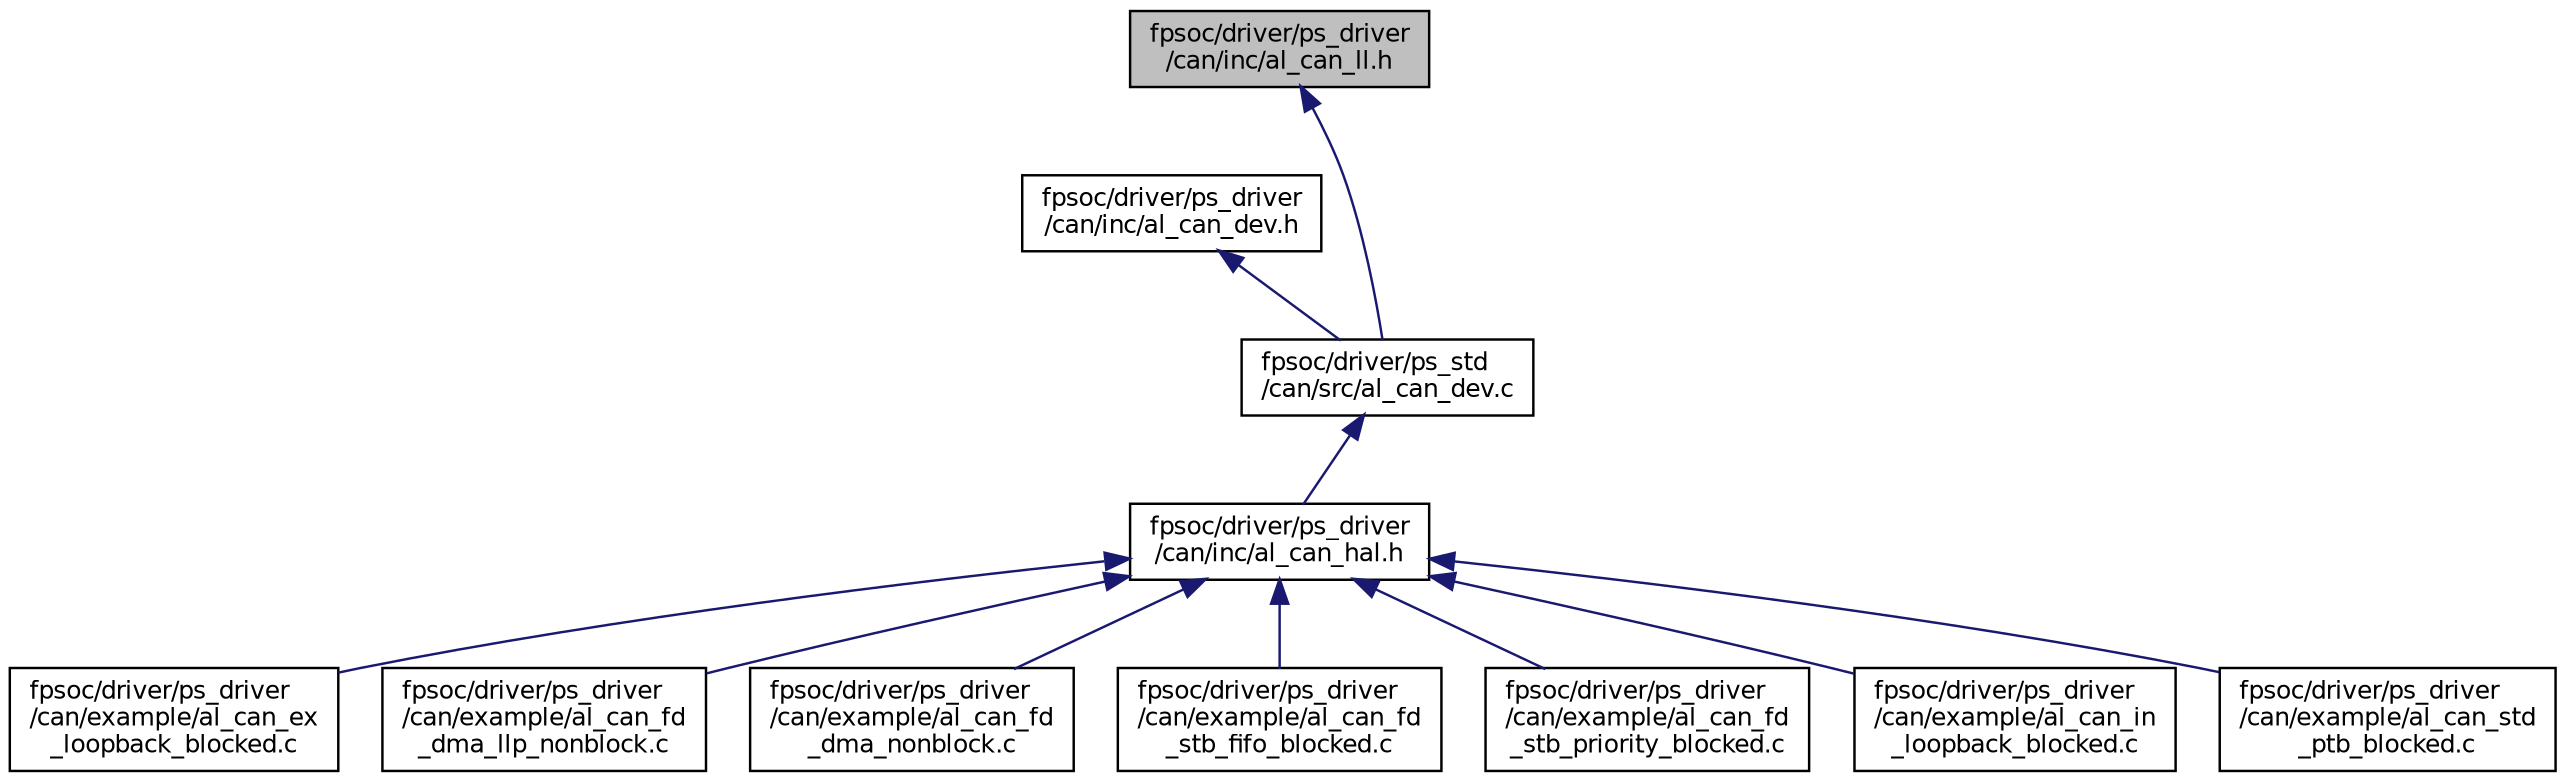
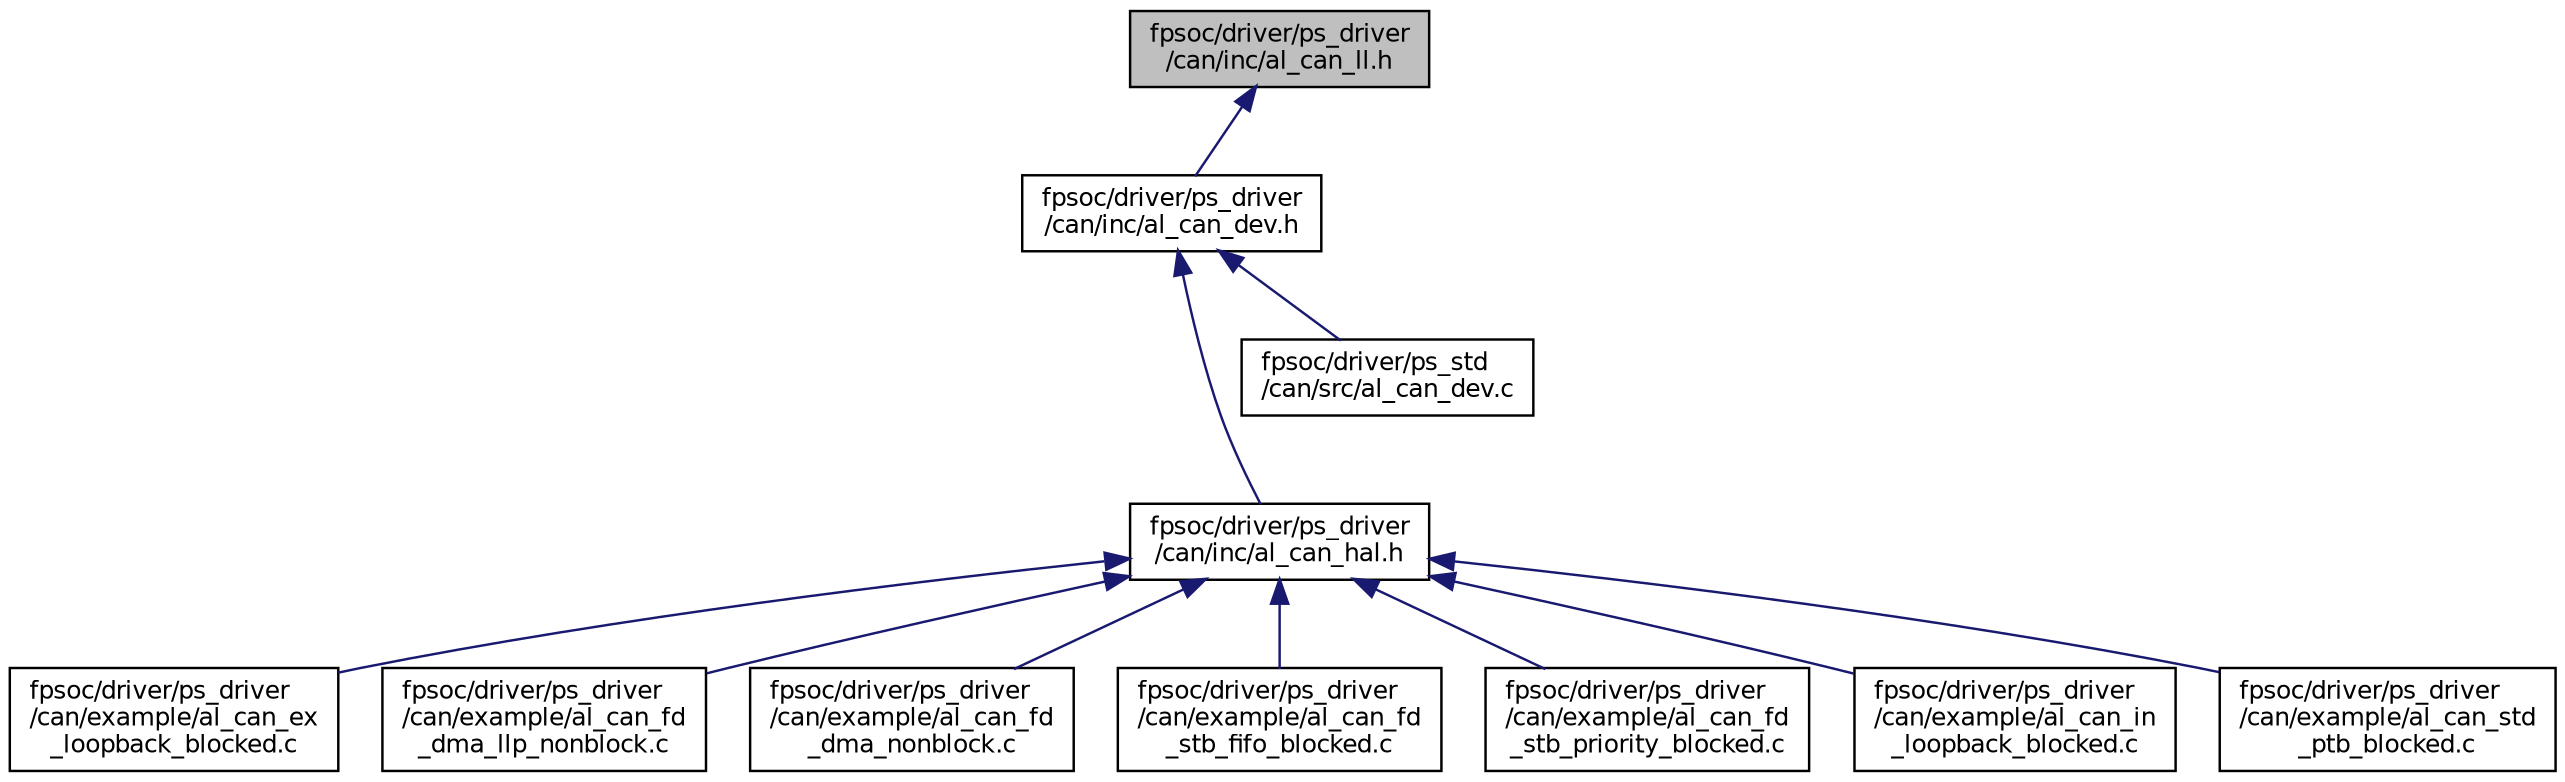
edge "fpsoc/driver/ps_std /can/src/al_can_dev.c" -> "fpsoc/driver/ps_driver /can/inc/al_can_ll.h": now "fpsoc/driver/ps_driver /can/inc/al_can_dev.h" -> "fpsoc/driver/ps_driver /can/inc/al_can_ll.h"
edge "fpsoc/driver/ps_driver /can/inc/al_can_hal.h" -> "fpsoc/driver/ps_std /can/src/al_can_dev.c": now "fpsoc/driver/ps_driver /can/inc/al_can_hal.h" -> "fpsoc/driver/ps_driver /can/inc/al_can_dev.h"
